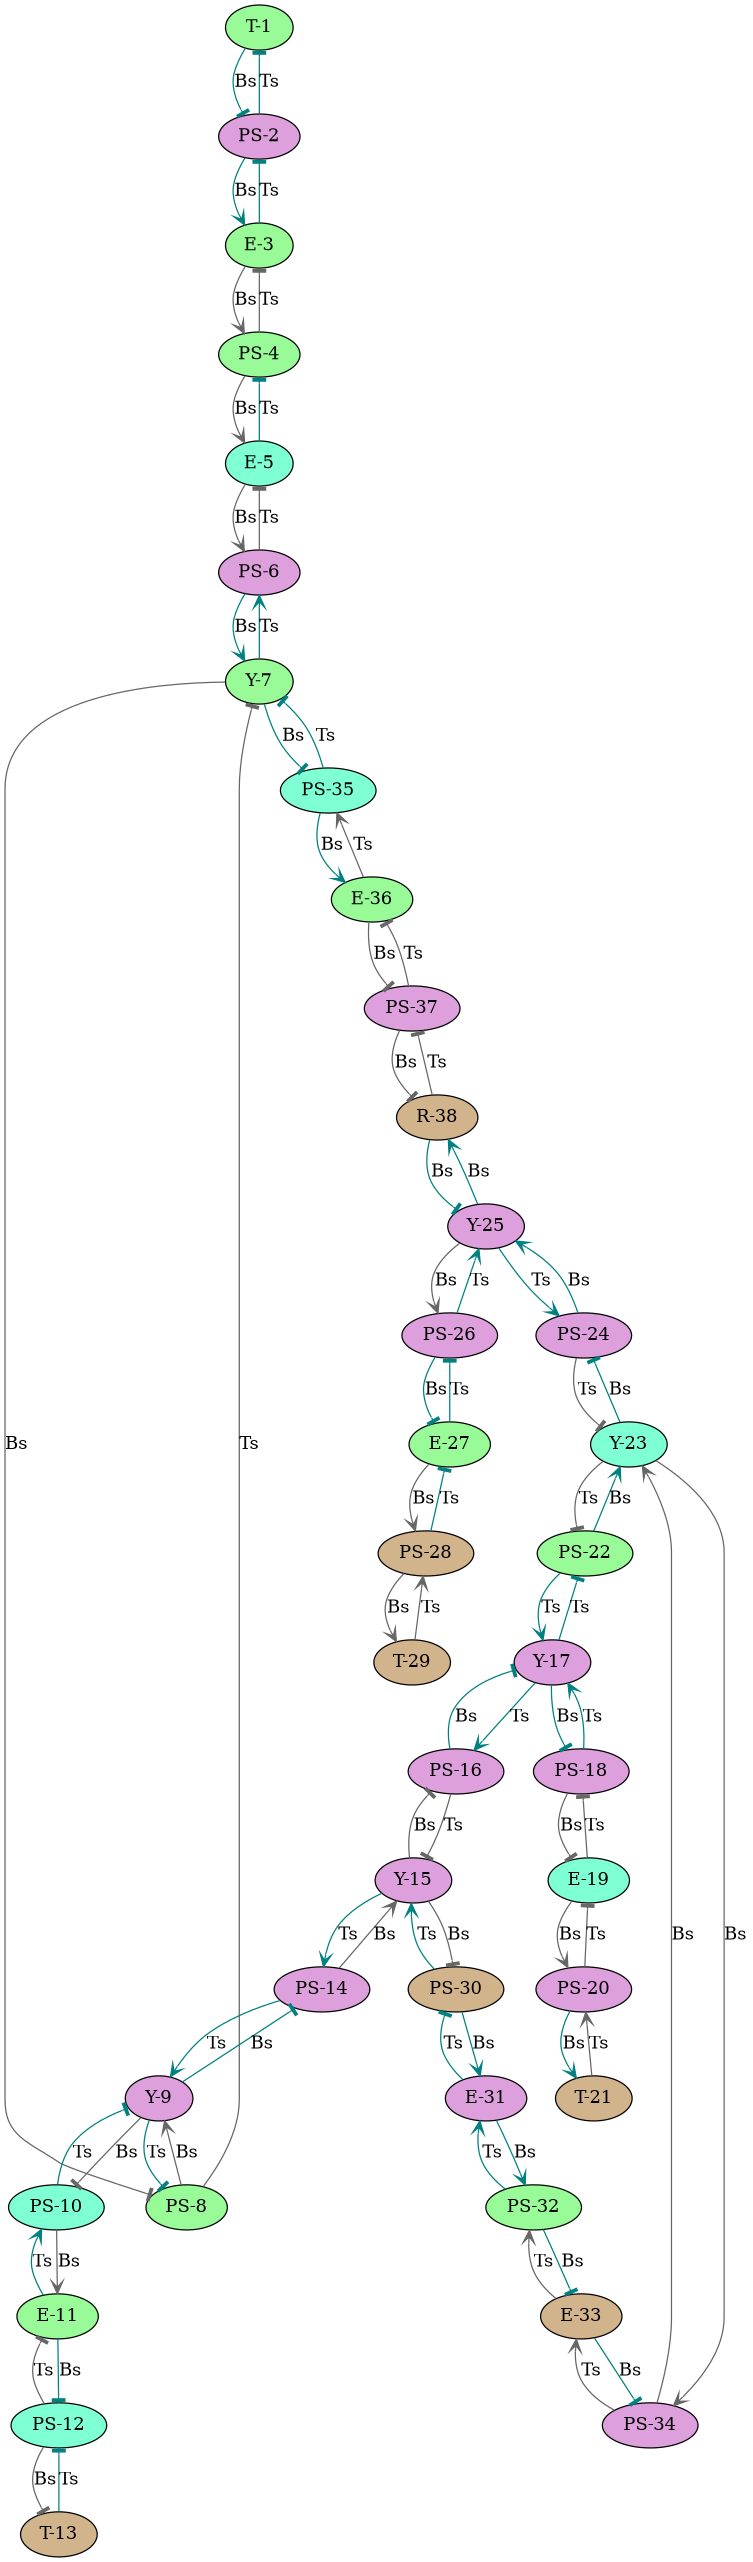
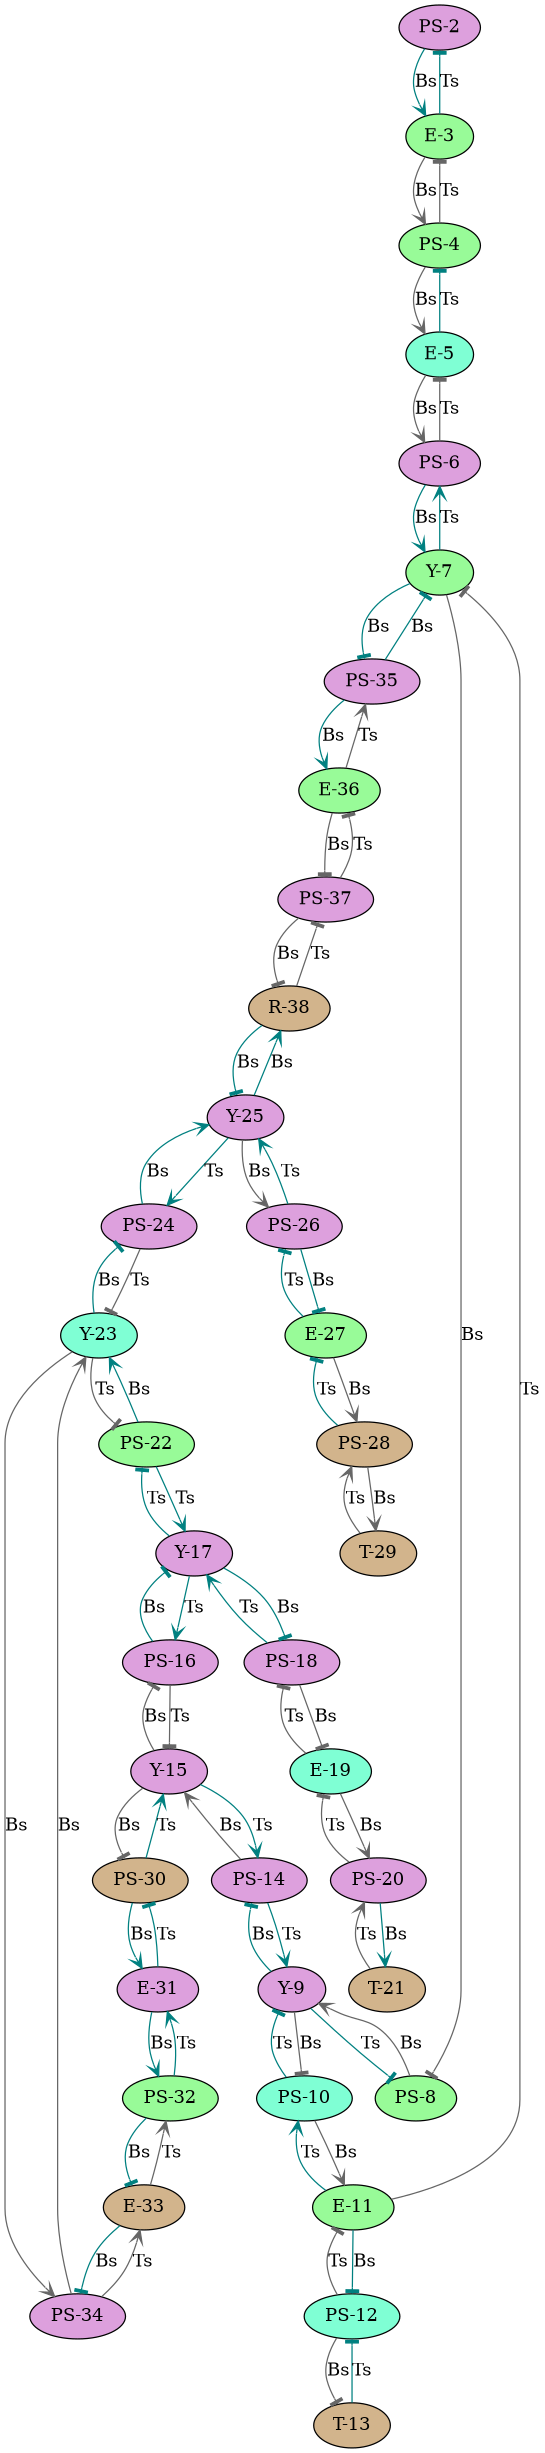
node "T-1": removed
edge "PS-35" -> "Y-7": label "Ts" -> "Bs"
node "PS-35": fillcolor aquamarine -> plum
edge "PS-8" -> "Y-7": now "E-11" -> "Y-7"
